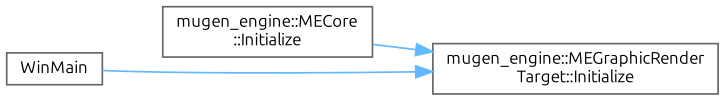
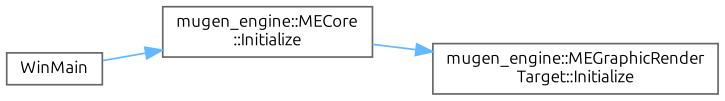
edge "WinMain" -> "mugen_engine::MEGraphicRender Target::Initialize": now "WinMain" -> "mugen_engine::MECore ::Initialize"
